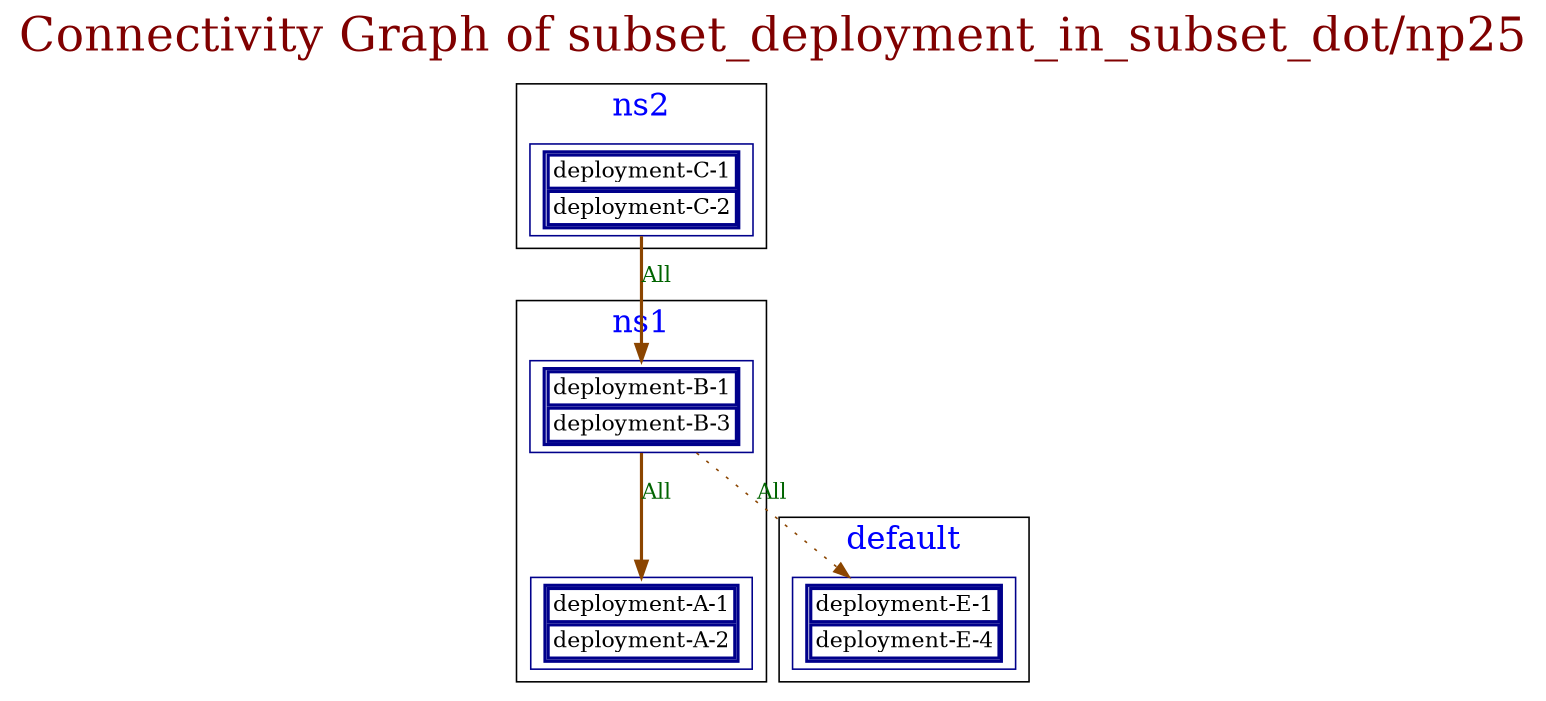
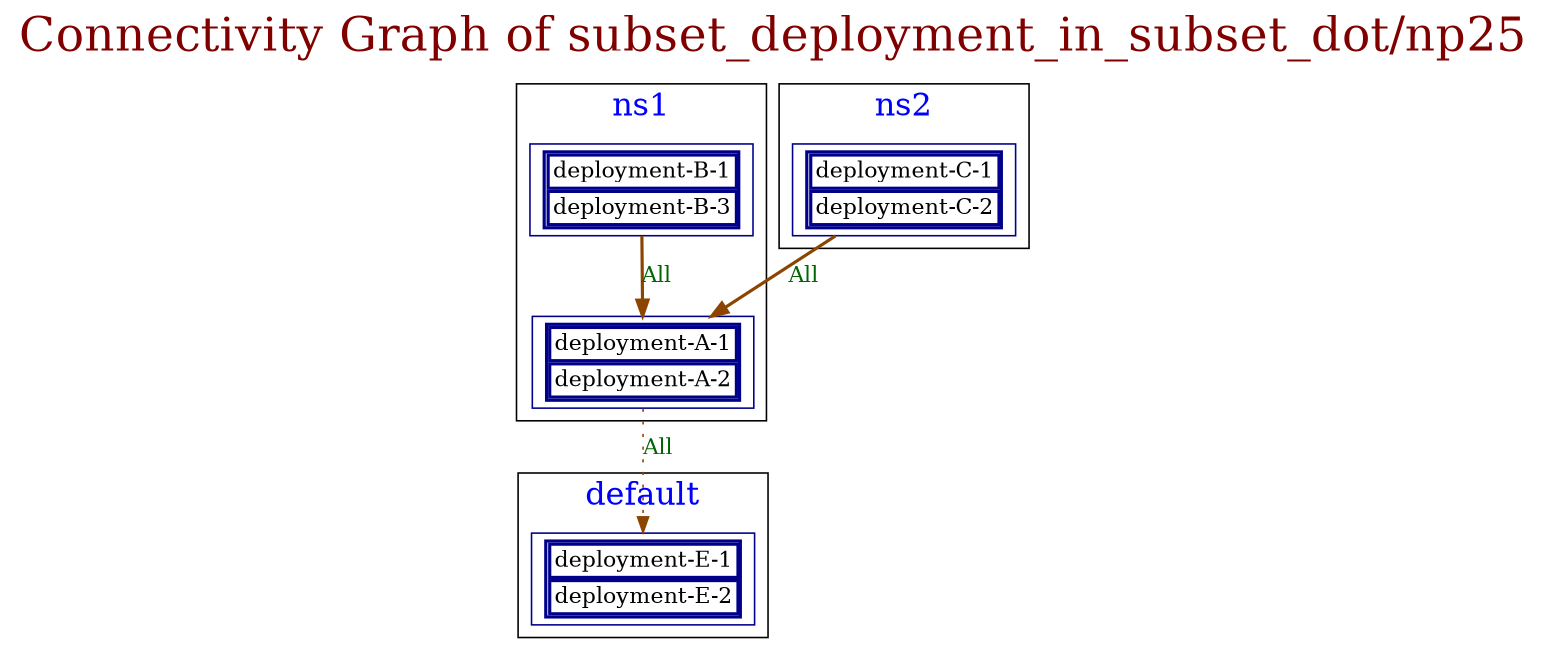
edge "deployment-C-1" -- "deployment-B-1": now "deployment-C-1" -- "deployment-A-1"
edge "deployment-B-1" -- "deployment-E-1": now "deployment-A-1" -- "deployment-E-1"
node "deployment-E-1": text "deployment-E-4" -> "deployment-E-2"
